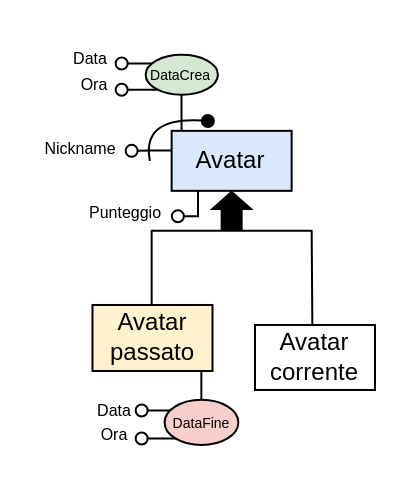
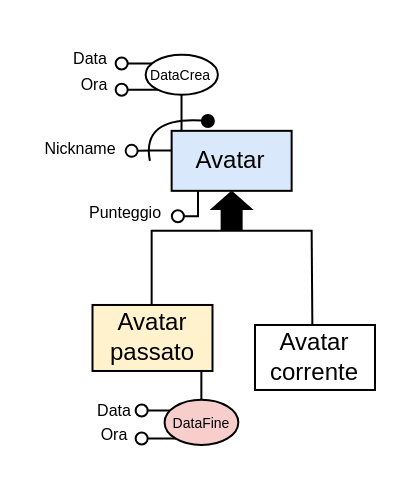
node "DataCrea": fillcolor #d5e8d4 -> #ffffff
